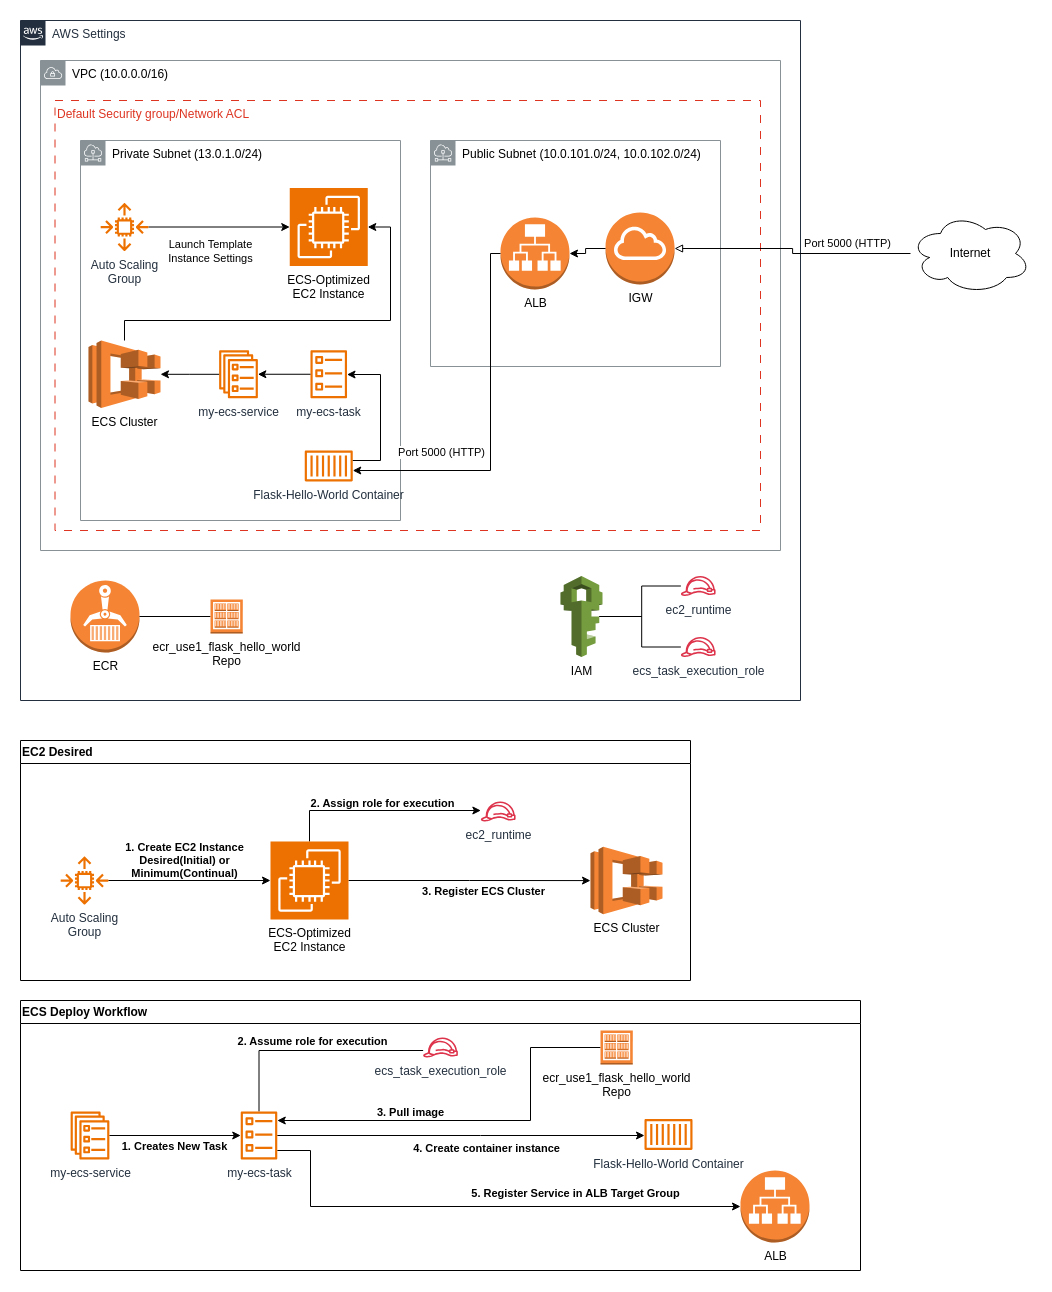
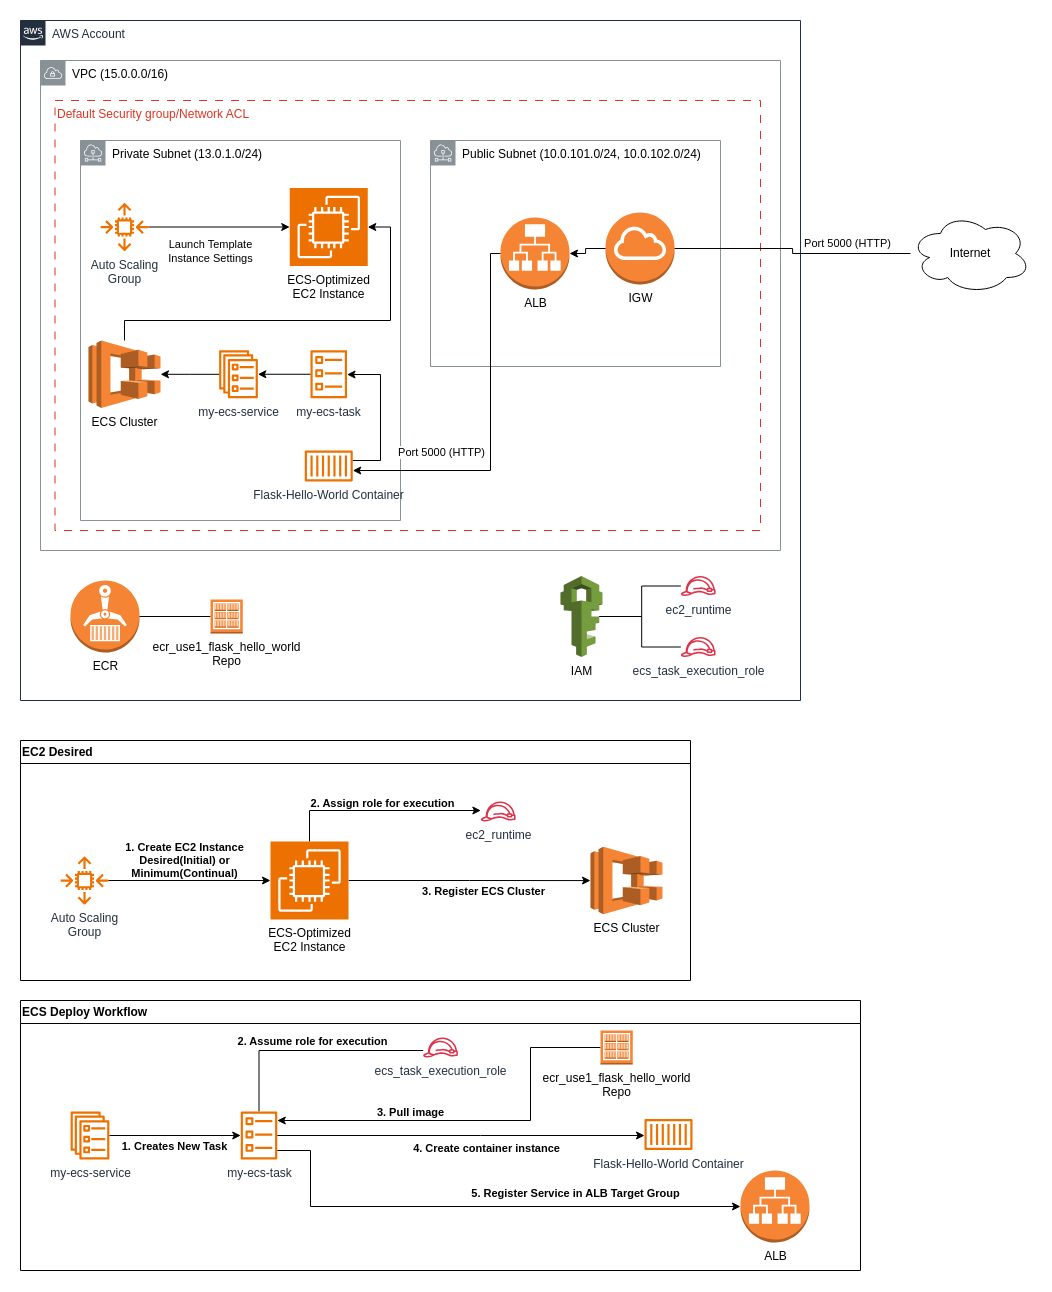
node "AWS Settings": label "AWS Settings" -> "AWS Account"
node "VPC (10.0.0.0/16)": label "VPC (10.0.0.0/16)" -> "VPC (15.0.0.0/16)"
edge "Internet" -> "IGW": arrowhead block -> none
